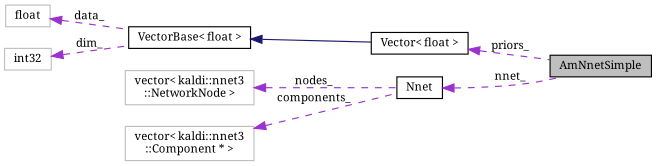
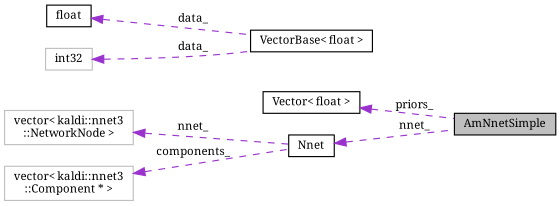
node "float": color grey75 -> black
edge "Vector< float >" -> "VectorBase< float >": removed
edge "VectorBase< float >" -> "int32": label " dim_" -> " data_"
edge "Nnet" -> "vector< kaldi::nnet3 ::NetworkNode >": label " nodes_" -> " nnet_"
